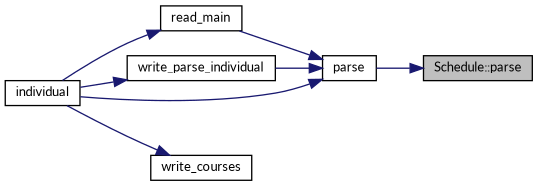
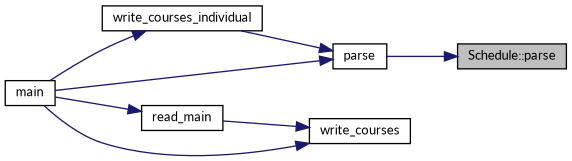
edge "read_main" -> "parse": now "read_main" -> "write_courses"
node "write_parse_individual": label "write_parse_individual" -> "write_courses_individual"
node "individual": label "individual" -> "main"
